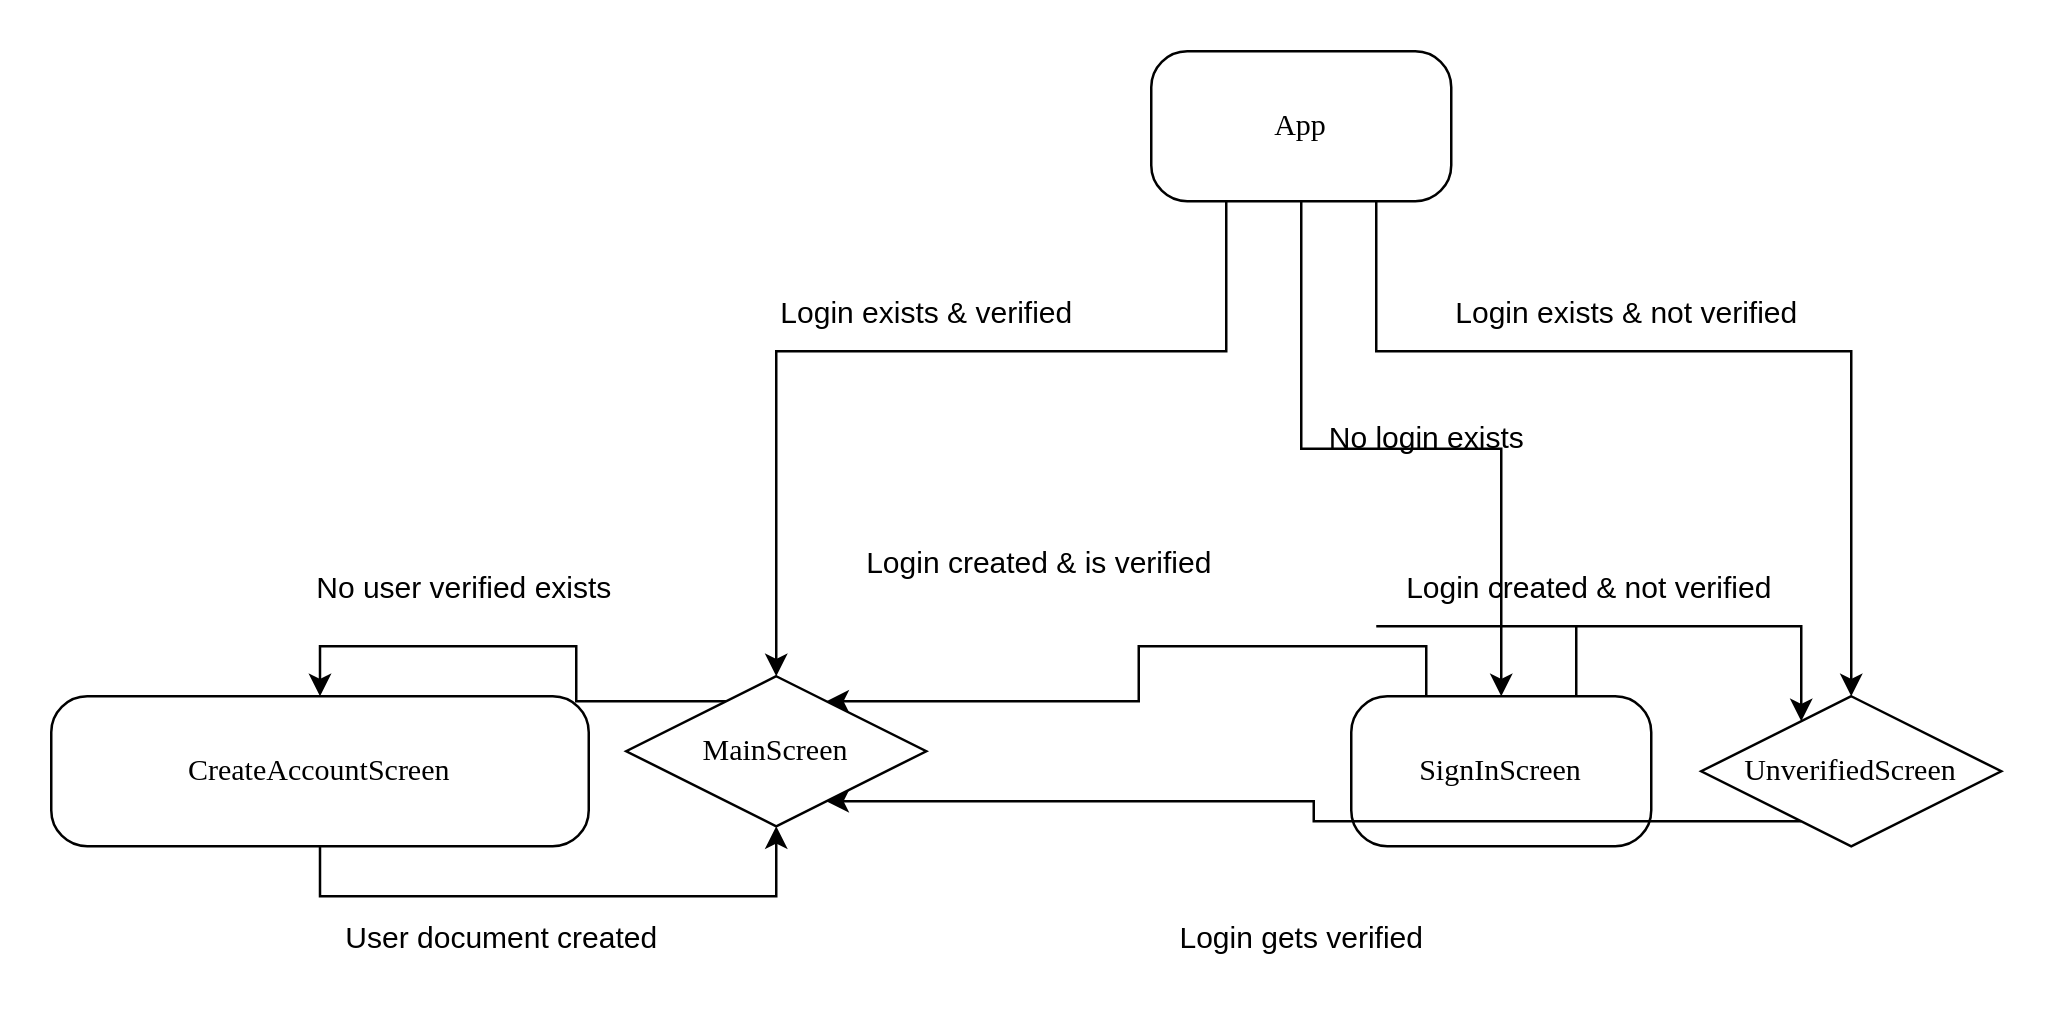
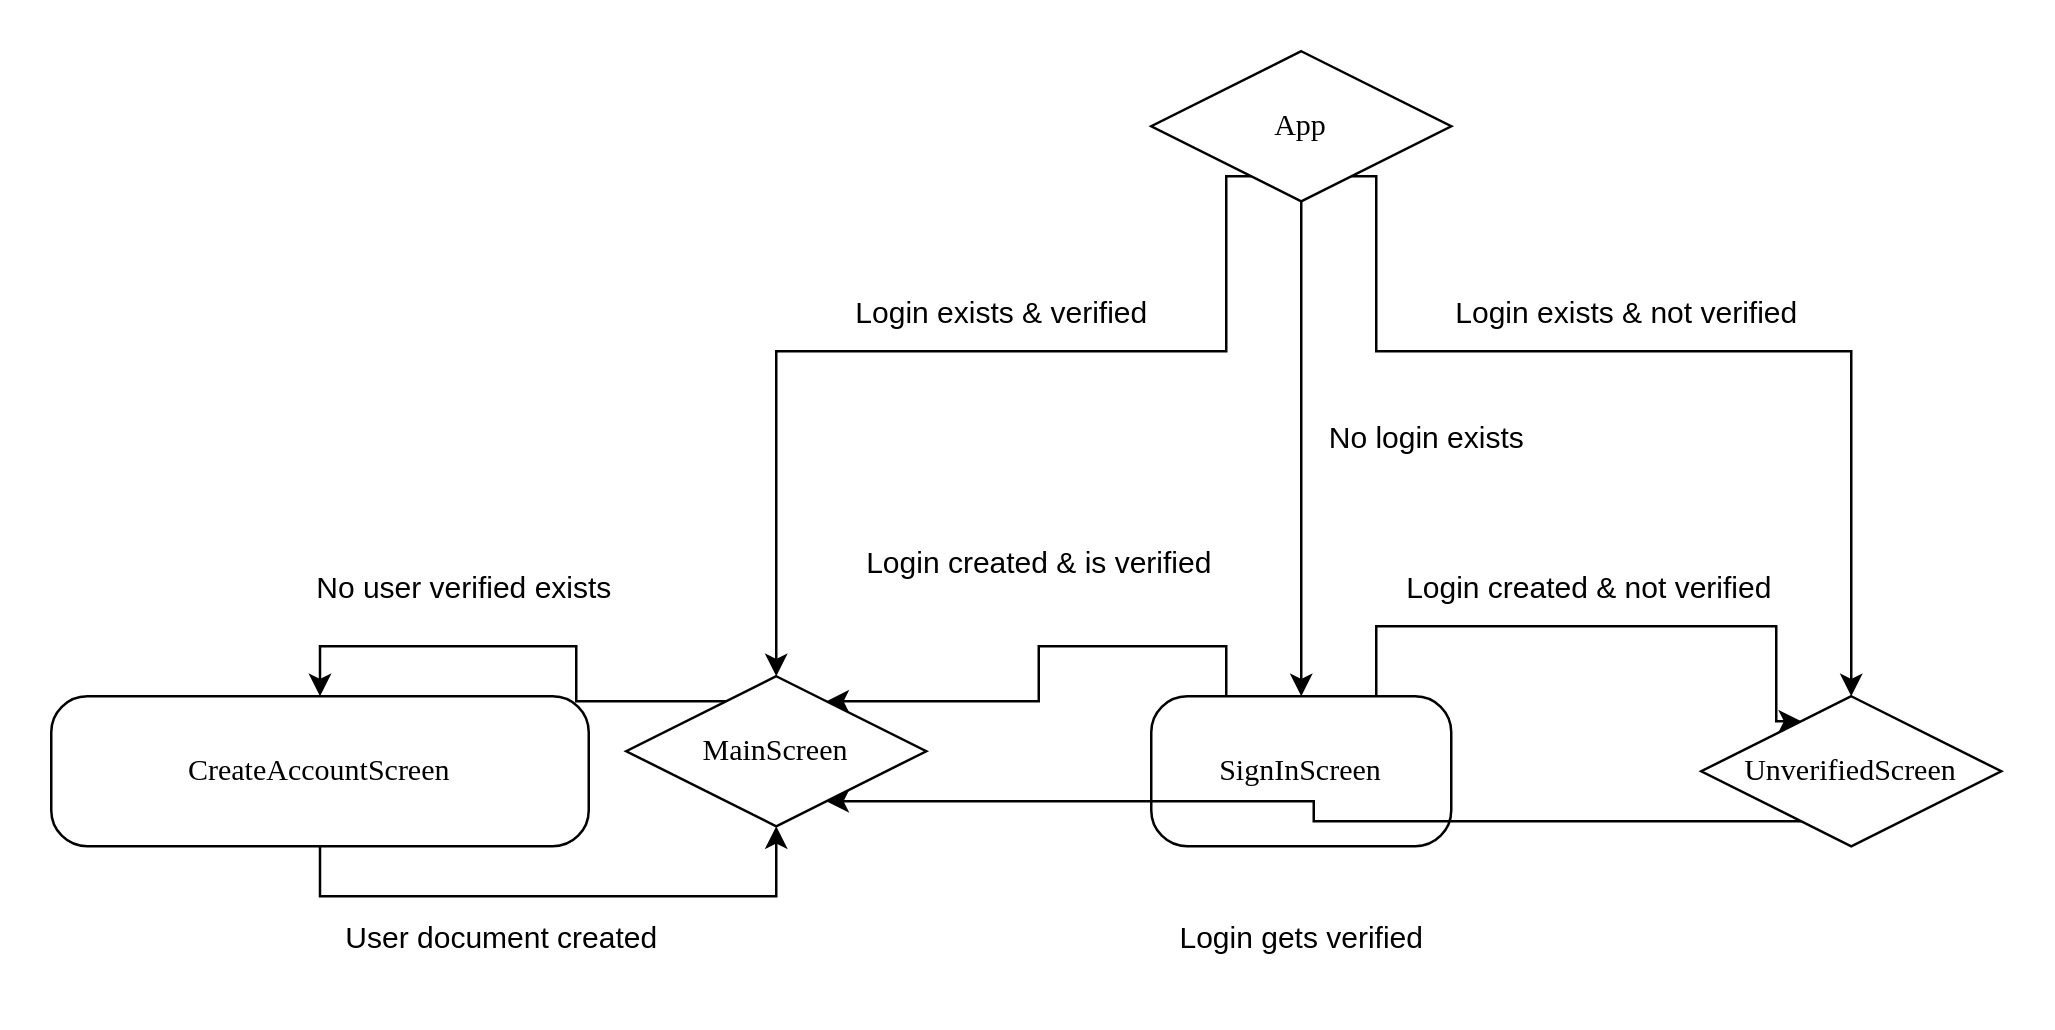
node "App": shape rounded rectangle -> diamond
node "Login exists & verified": moved (926, 314) -> (1001, 314)
node "SignInScreen": moved (1501, 771) -> (1301, 771)
